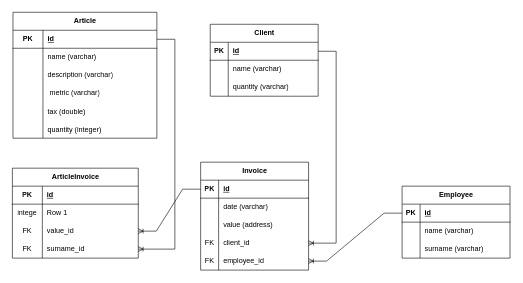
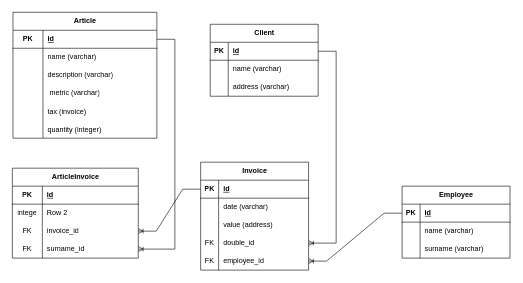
node "quantity (varchar)": label "quantity (varchar)" -> "address (varchar)"
node "tax (double)": label "tax (double)" -> "tax (invoice)"
node "Row 1": label "Row 1" -> "Row 2"
node "value_id": label "value_id" -> "invoice_id"
node "client_id": label "client_id" -> "double_id"
